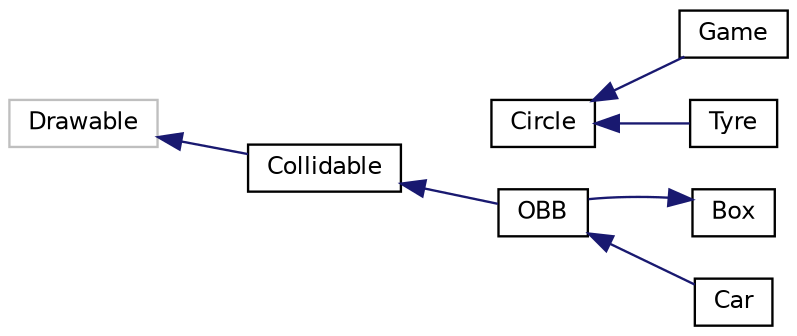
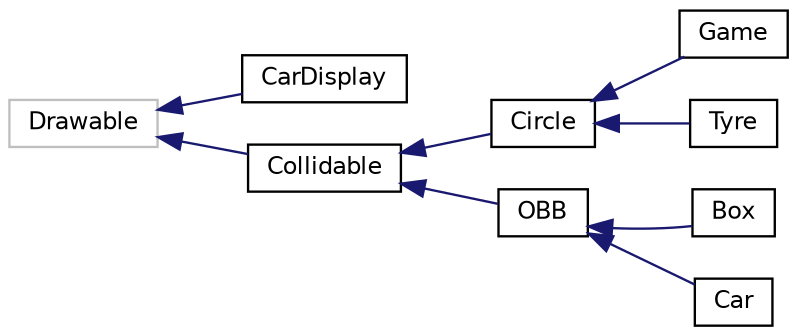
node "CarDisplay": added
edge "Circle" -> "Collidable": added
edge "OBB" -> "Box": reversed
